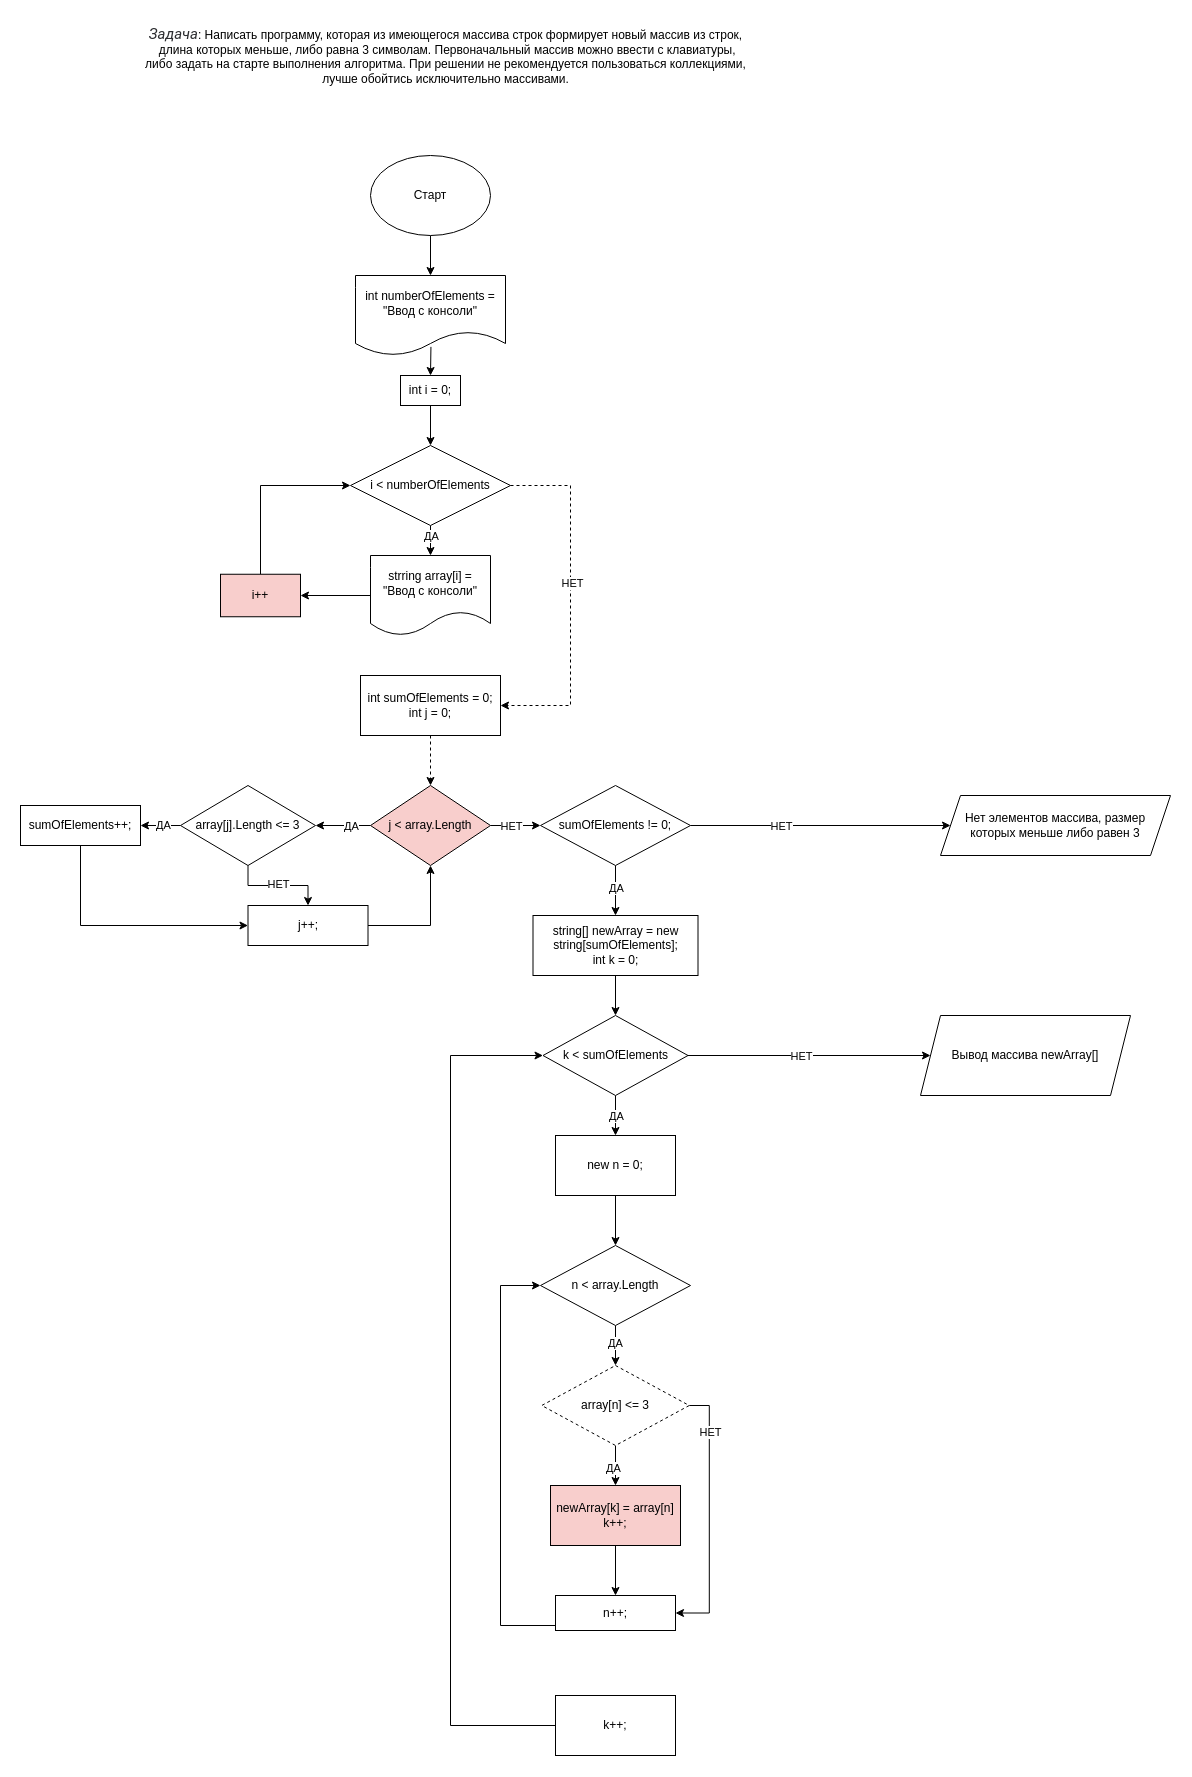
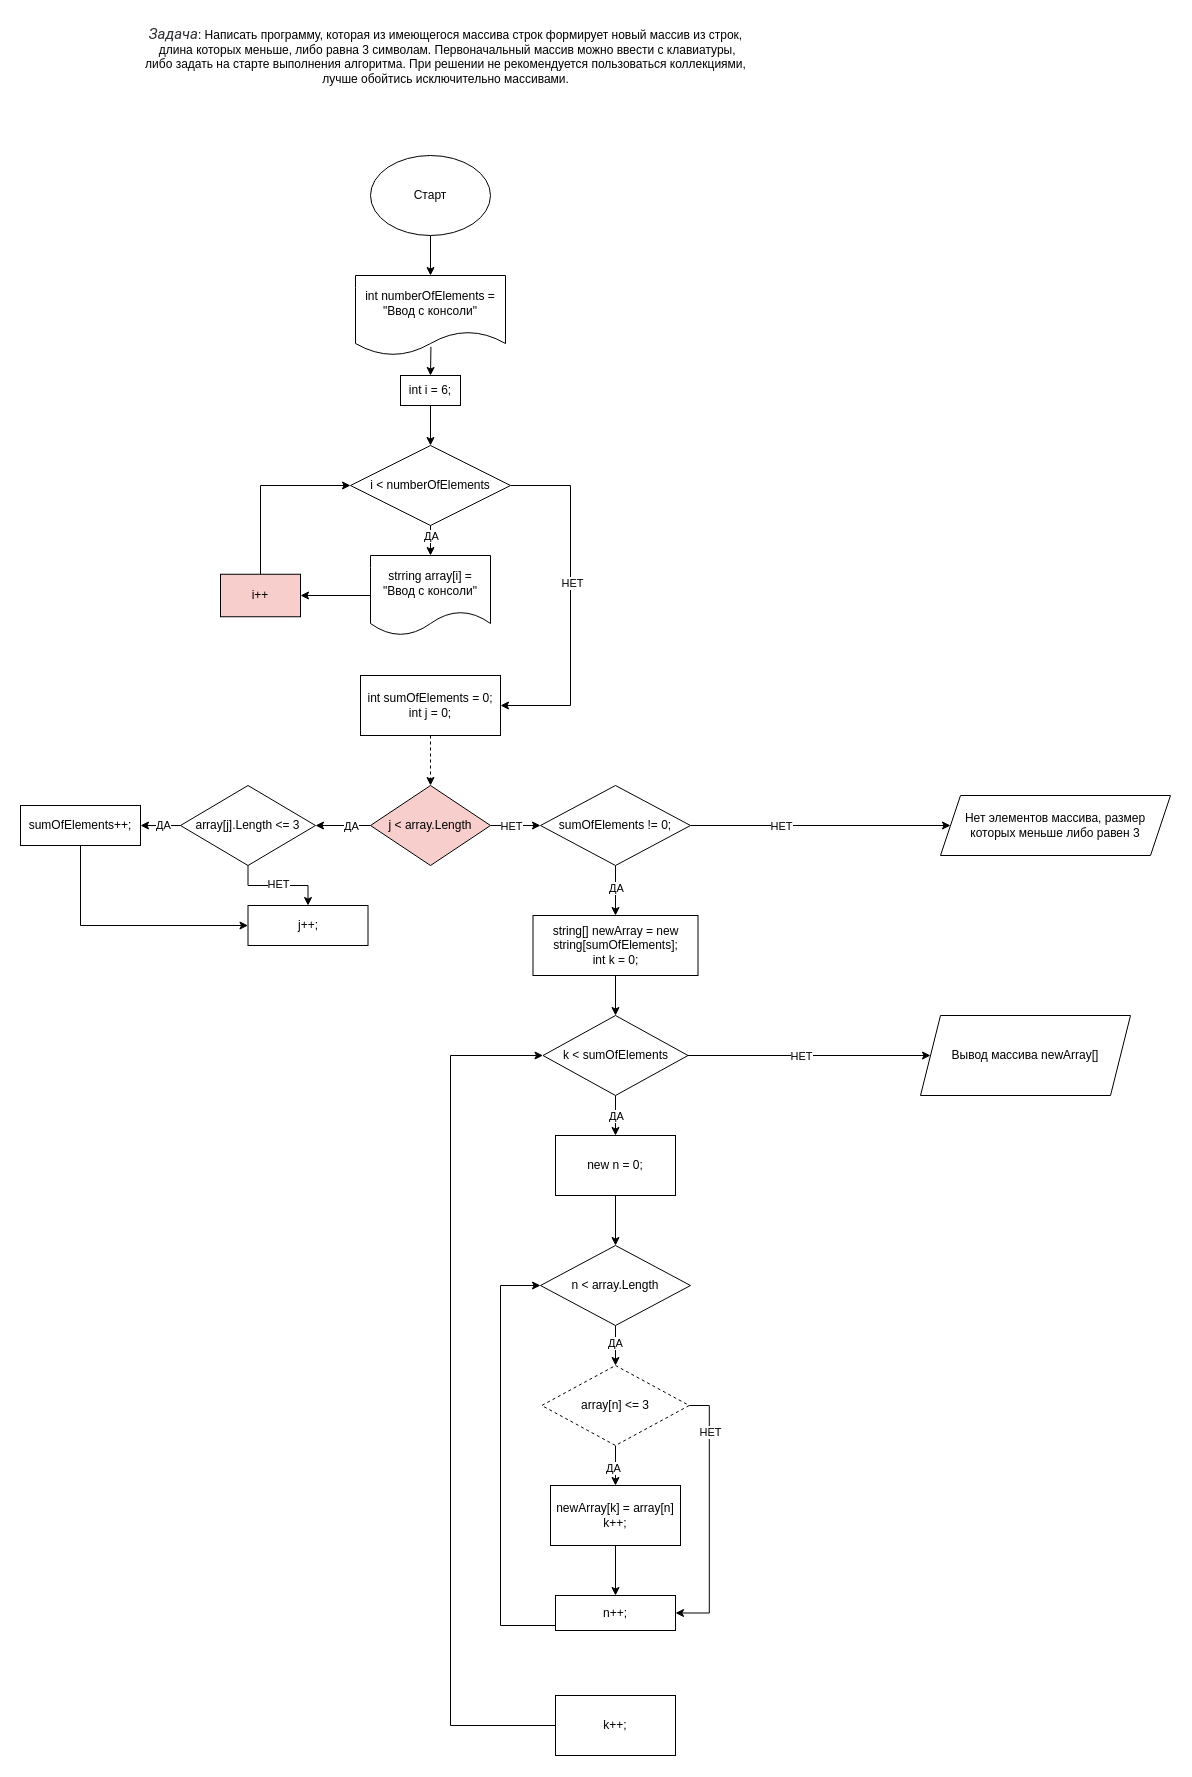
node "int i = 0;": label "int i = 0;" -> "int i = 6;"
edge "i < numberOfElements" -> "int sumOfElements = 0; int j = 0;": style dashed -> solid
edge "j++;" -> "j < array.Length": removed
node "newArray[k] = array[n] k++;": fillcolor #f8cecc -> #ffffff
